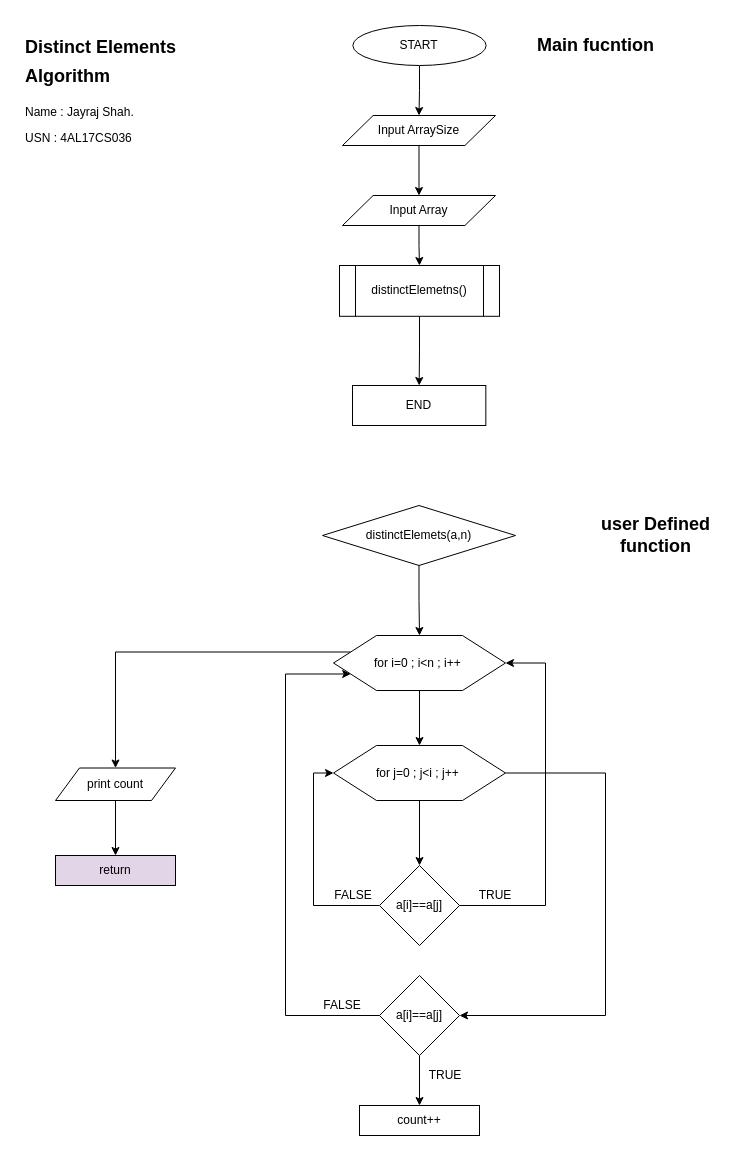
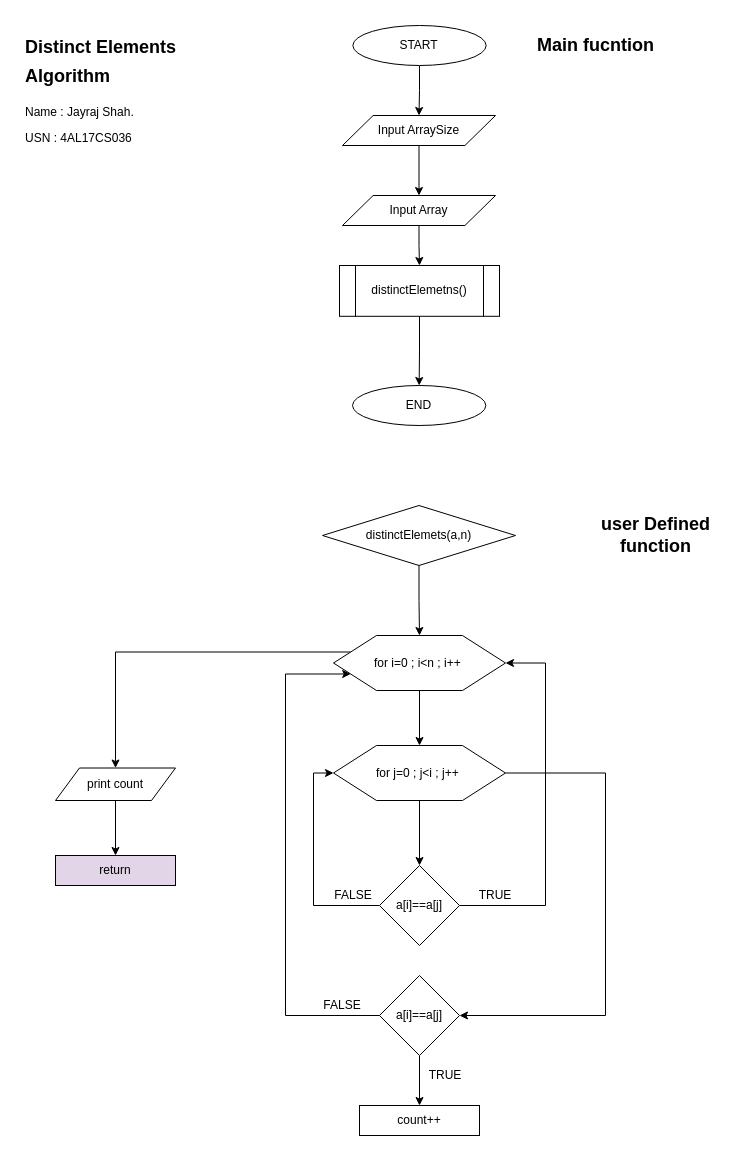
node "END": shape rectangle -> ellipse
